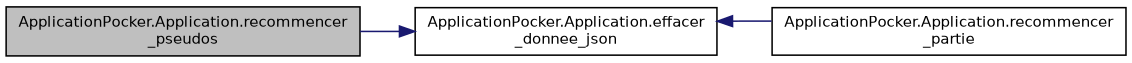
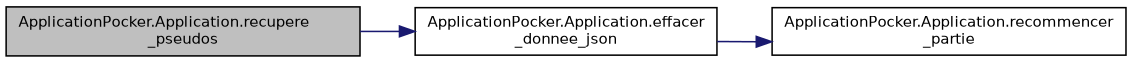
edge "ApplicationPocker.Application.recommencer _partie" -> "ApplicationPocker.Application.effacer _donnee_json": reversed
node "ApplicationPocker.Application.recommencer _pseudos": label "ApplicationPocker.Application.recommencer _pseudos" -> "ApplicationPocker.Application.recupere _pseudos"
